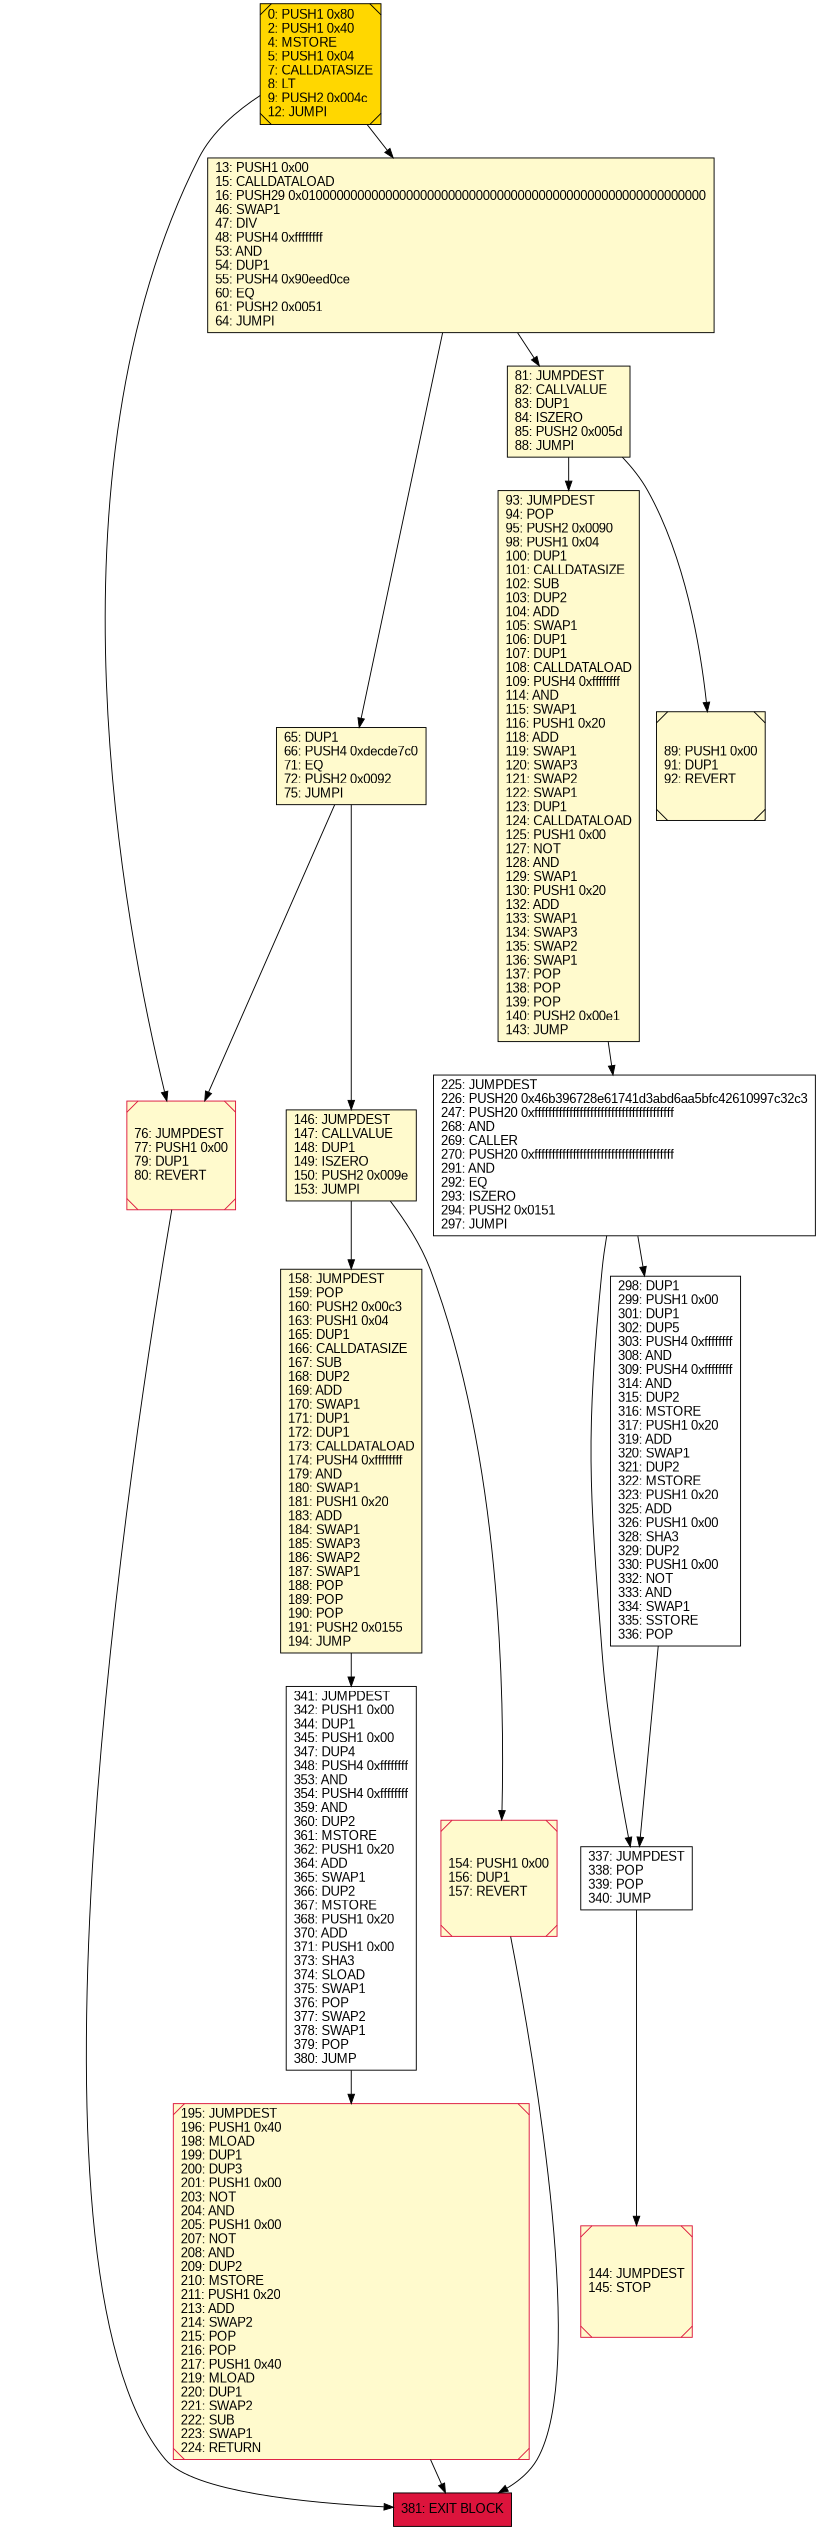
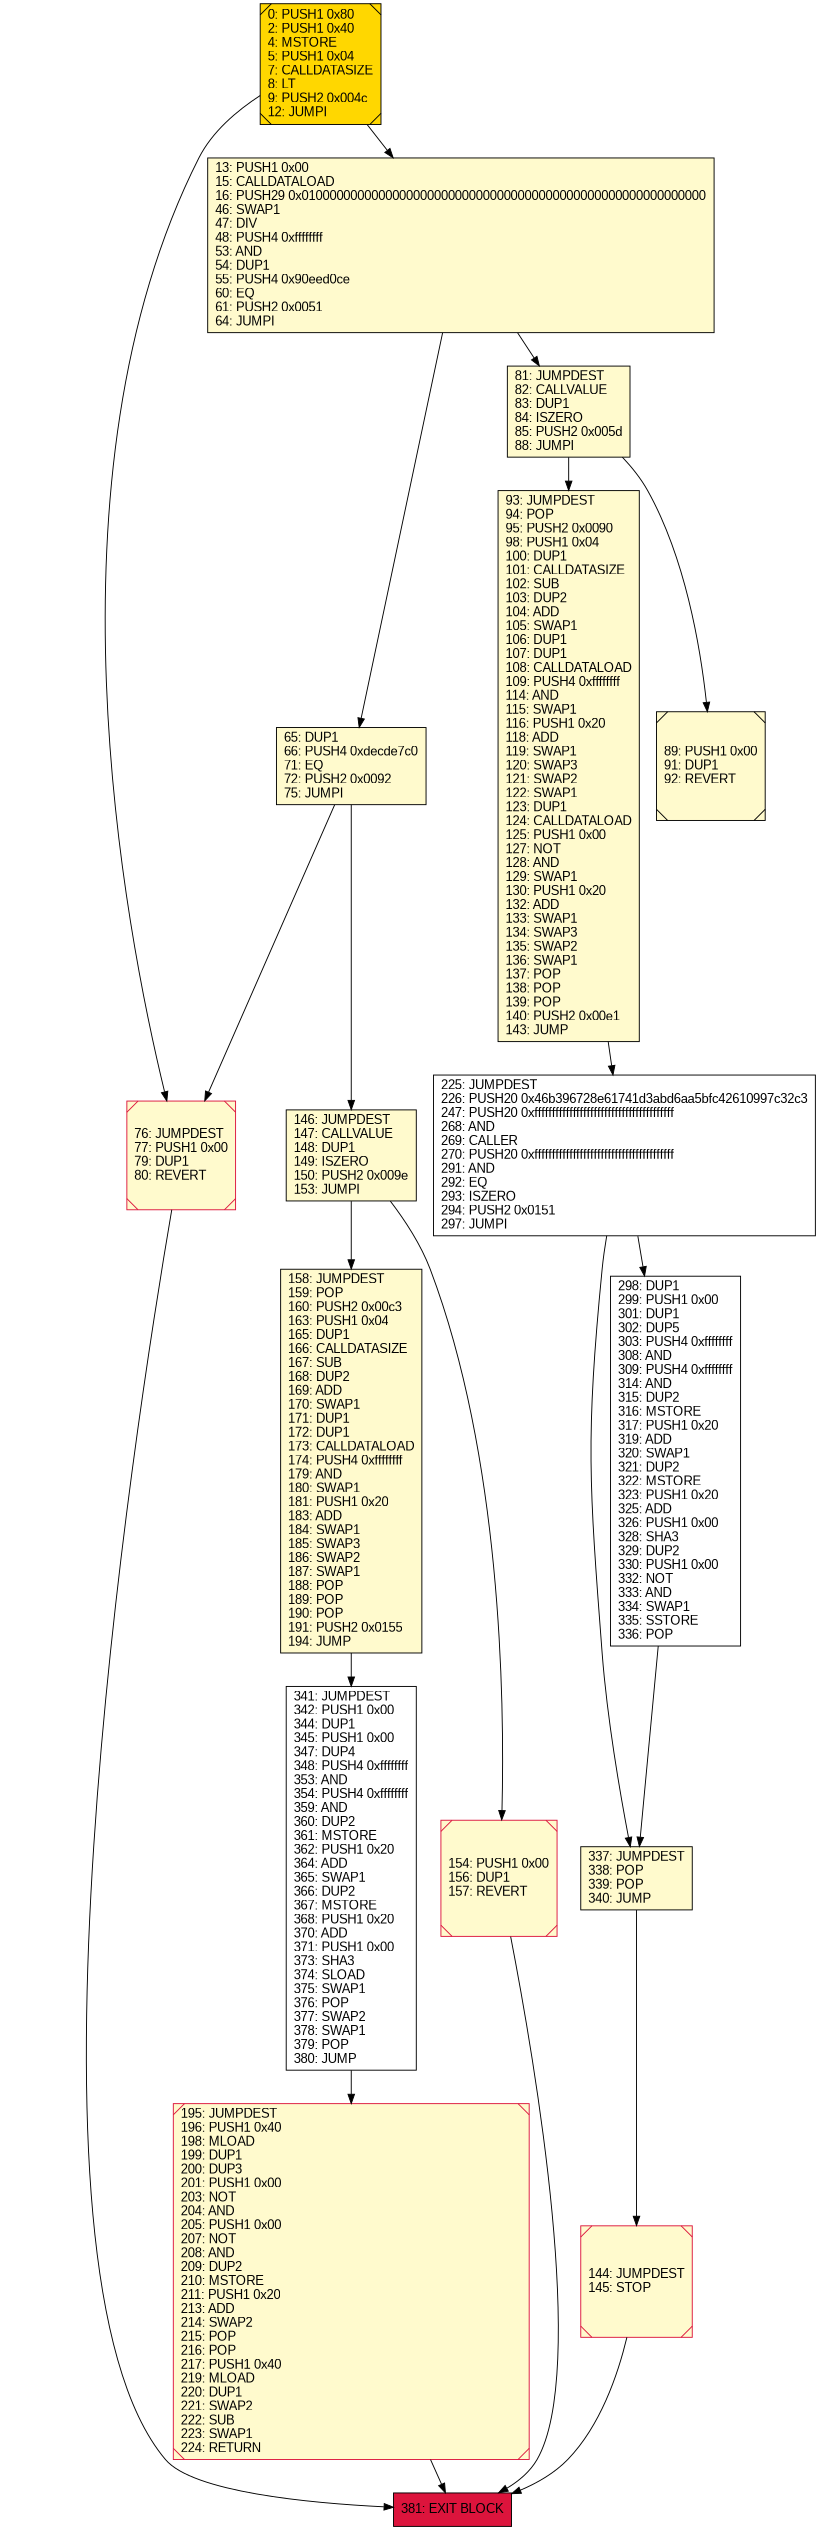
node "337: JUMPDEST 338: POP 339: POP 340: JUMP": fillcolor white -> lemonchiffon
edge "144: JUMPDEST 145: STOP" -> "381: EXIT BLOCK": added
